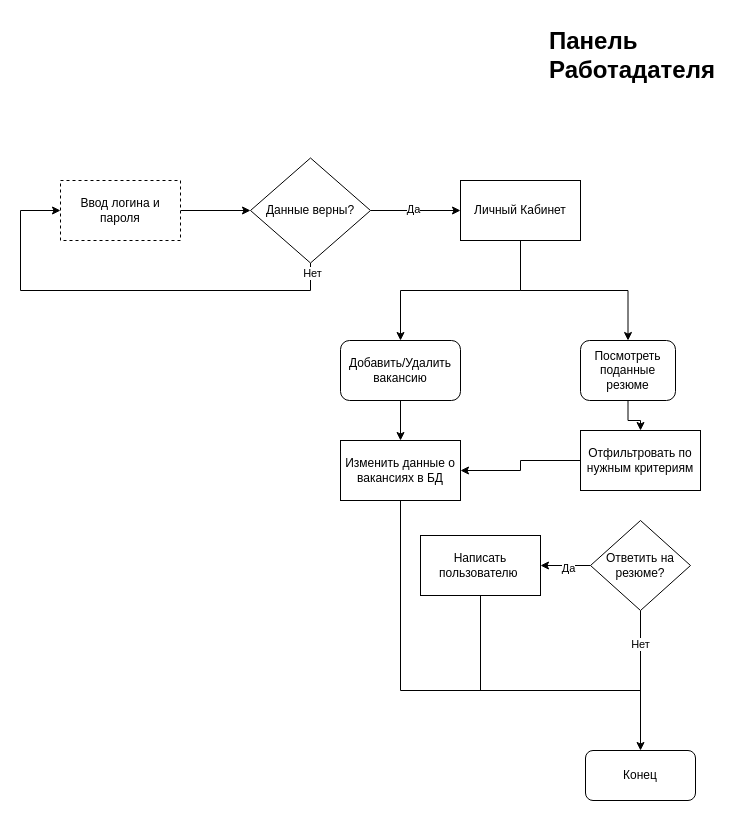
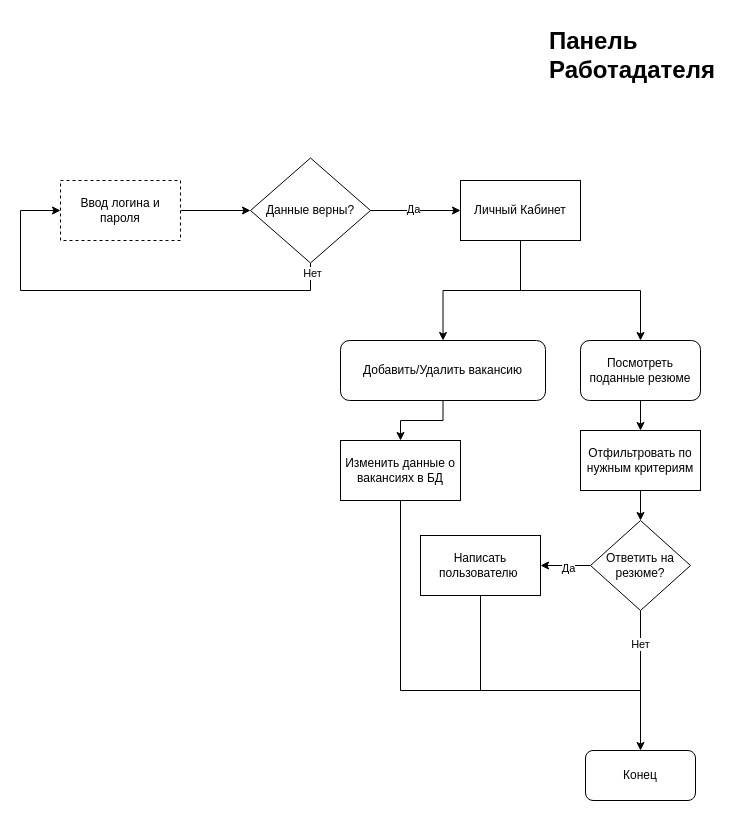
node "Добавить/Удалить вакансию": size 120x60 -> 205x60
node "Посмотреть поданные резюме": size 95x60 -> 120x60
edge "Отфильтровать по нужным критериям" -> "Изменить данные о вакансиях в БД": now "Отфильтровать по нужным критериям" -> "Ответить на резюме?"
